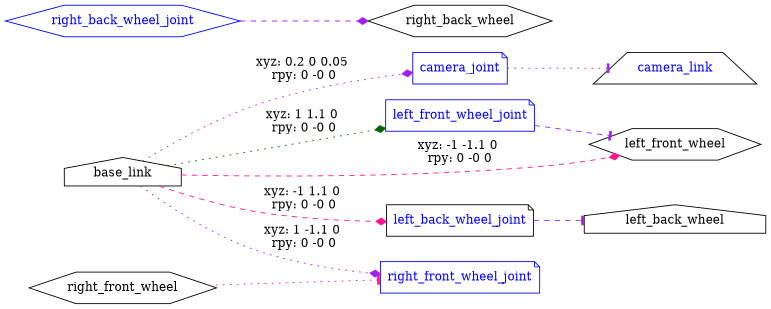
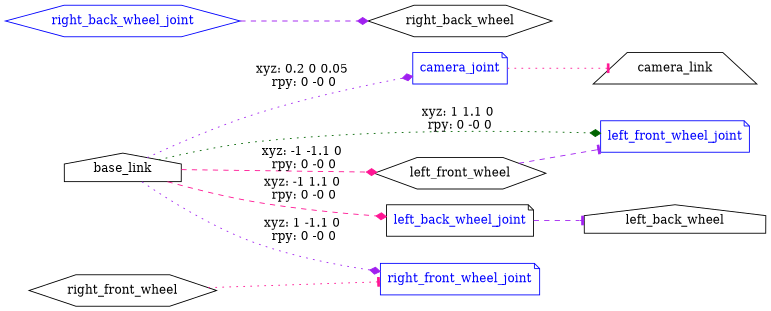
edge "camera_joint" -> "camera_link": color purple -> deeppink
node "camera_link": fontcolor blue -> black
edge "left_front_wheel_joint" -> "left_front_wheel": reversed
